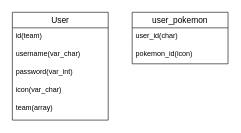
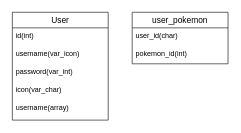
node "id(team)": label "id(team)" -> "id(int)"
node "username(var_char)": label "username(var_char)" -> "username(var_icon)"
node "pokemon_id(icon)": label "pokemon_id(icon)" -> "pokemon_id(int)"
node "team(array)": label "team(array)" -> "username(array)"
